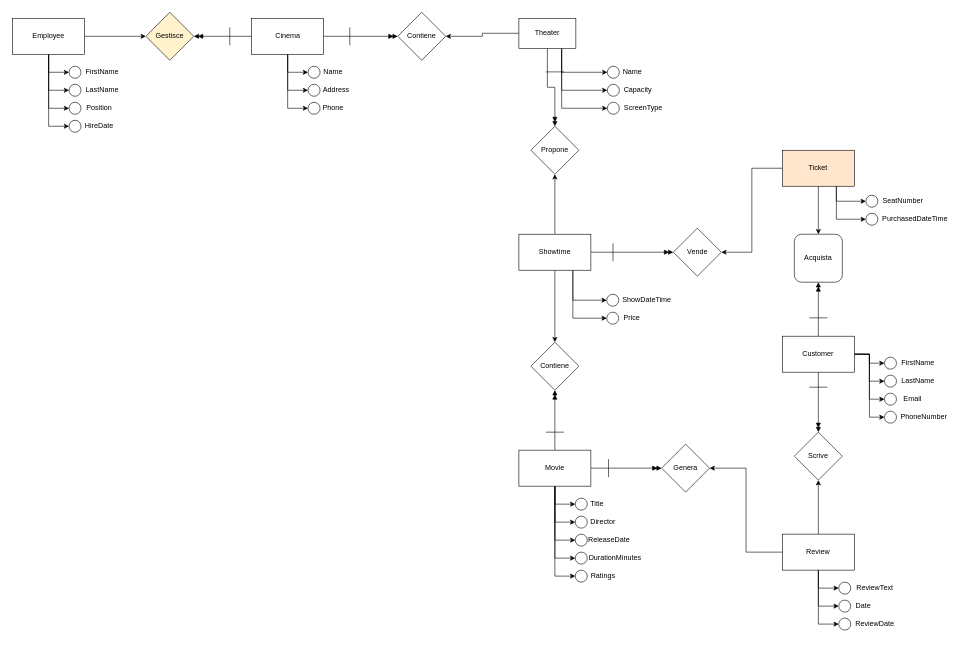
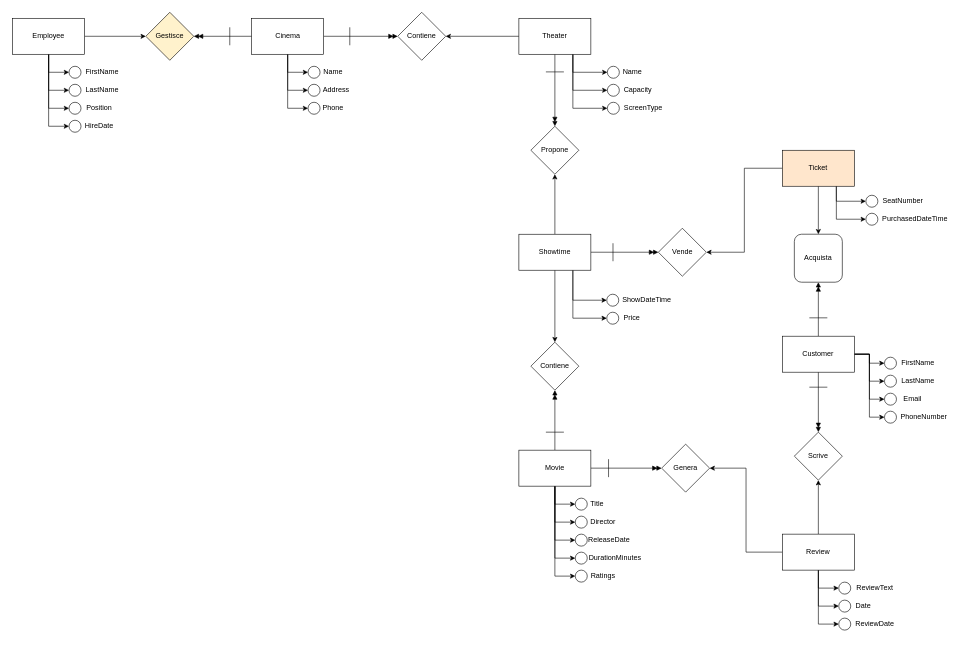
node "Theater": size 57x30 -> 72x36
node "Vende": moved (697, 252) -> (682, 252)
